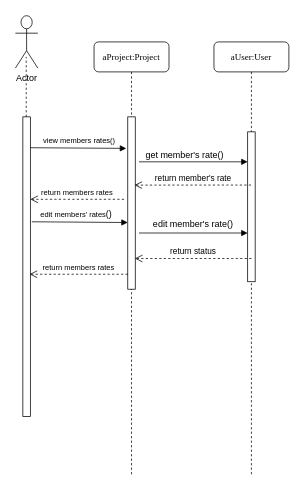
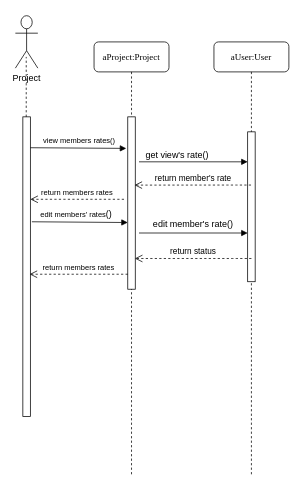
node "Actor": label "Actor" -> "Project"
node "get member's rate()": label "get member's rate()" -> "get view's rate()"
